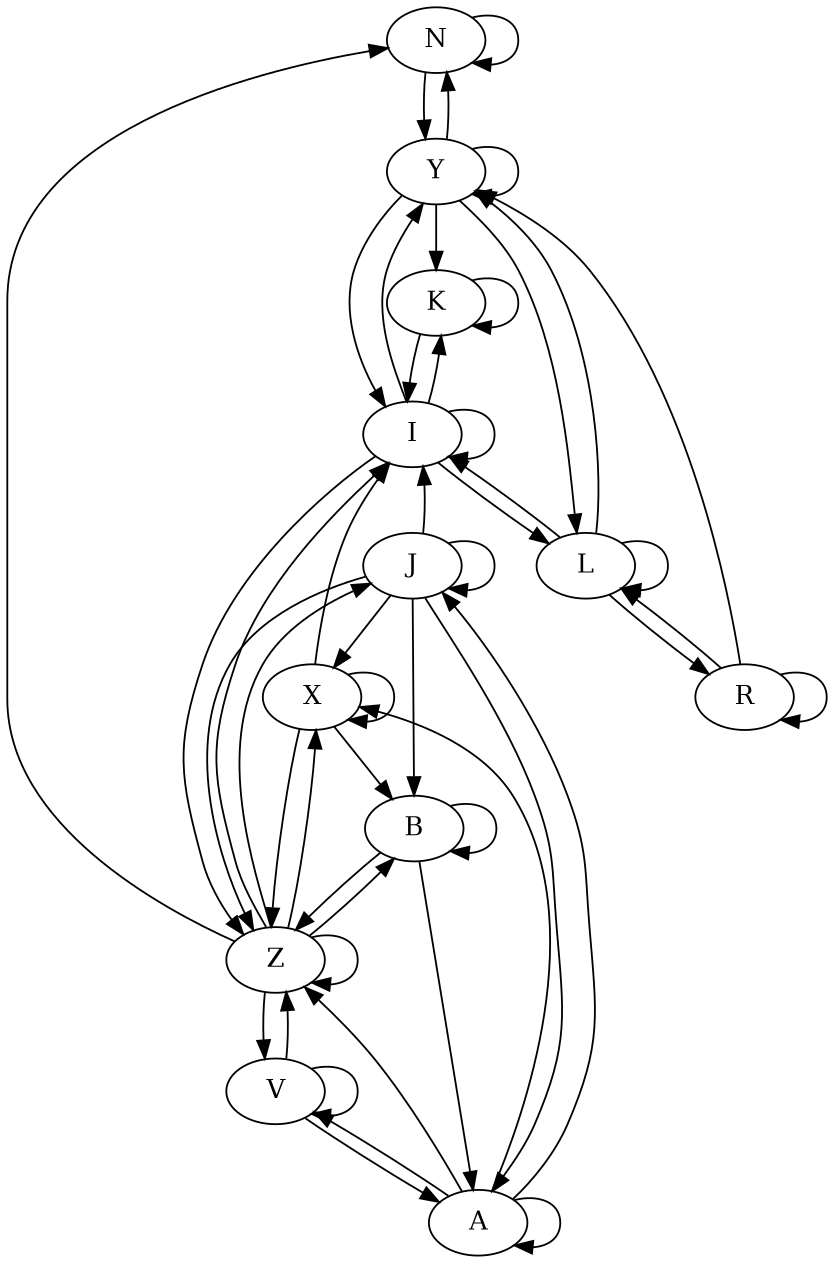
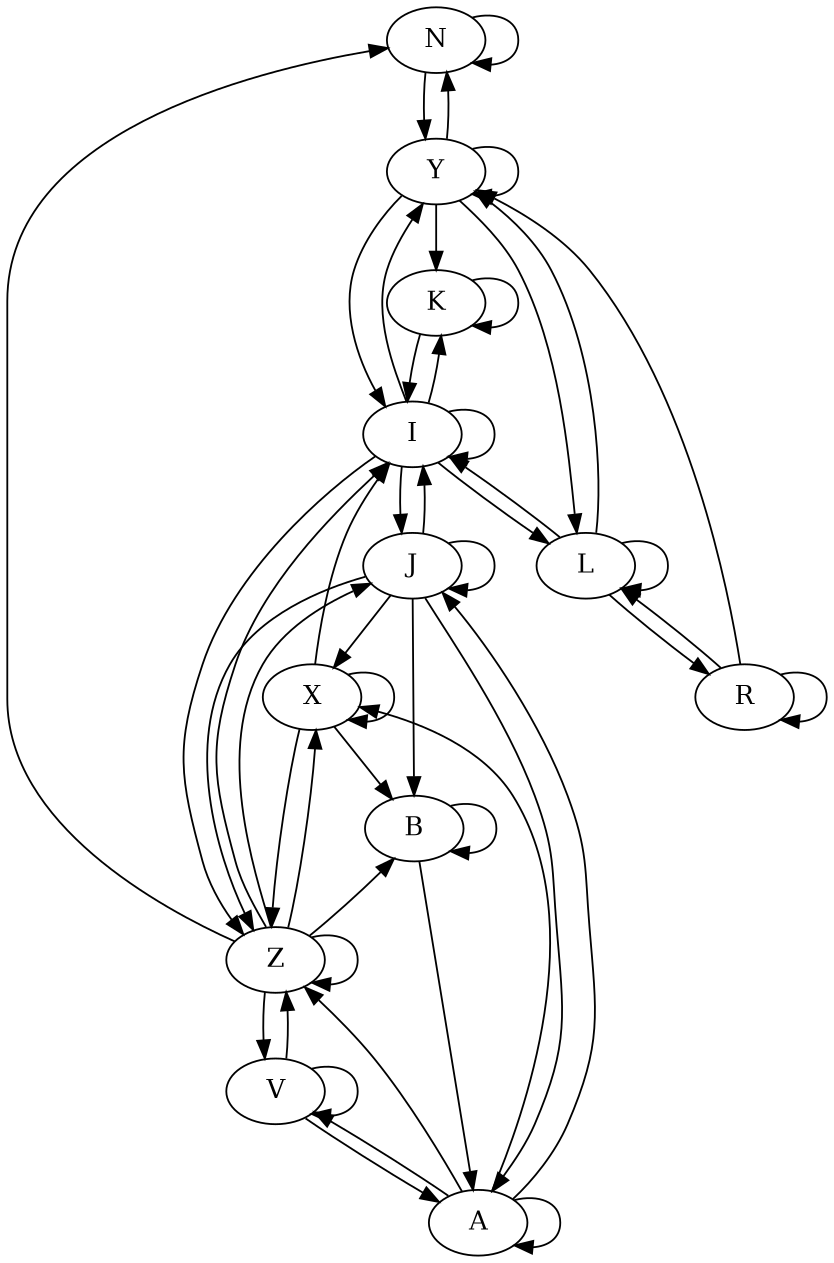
edge "I" -> "J": added
edge "B" -> "Z": removed
